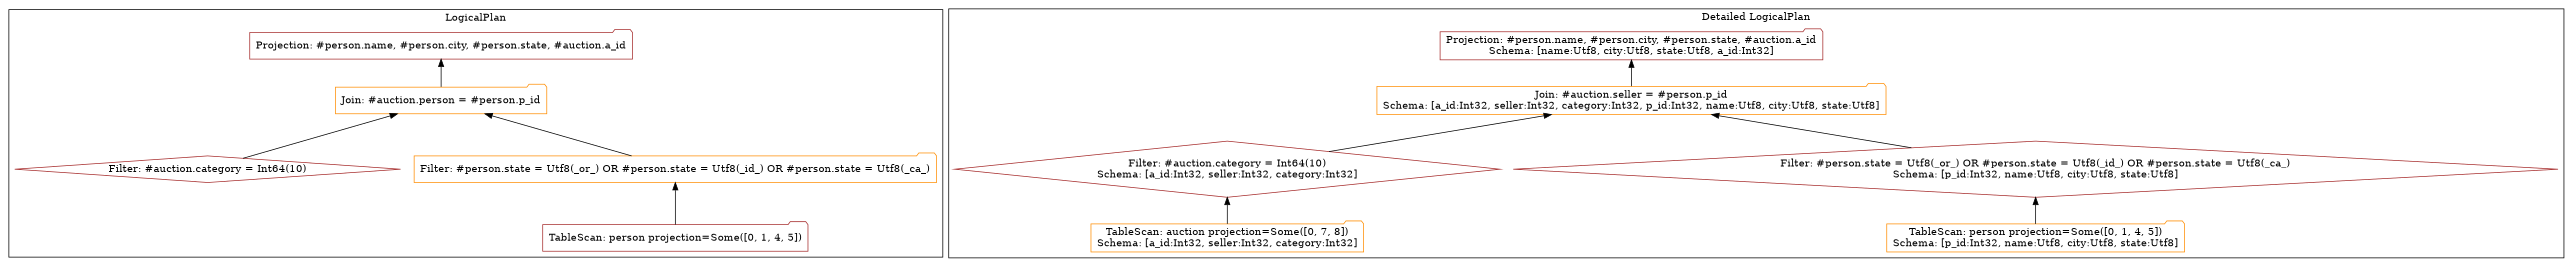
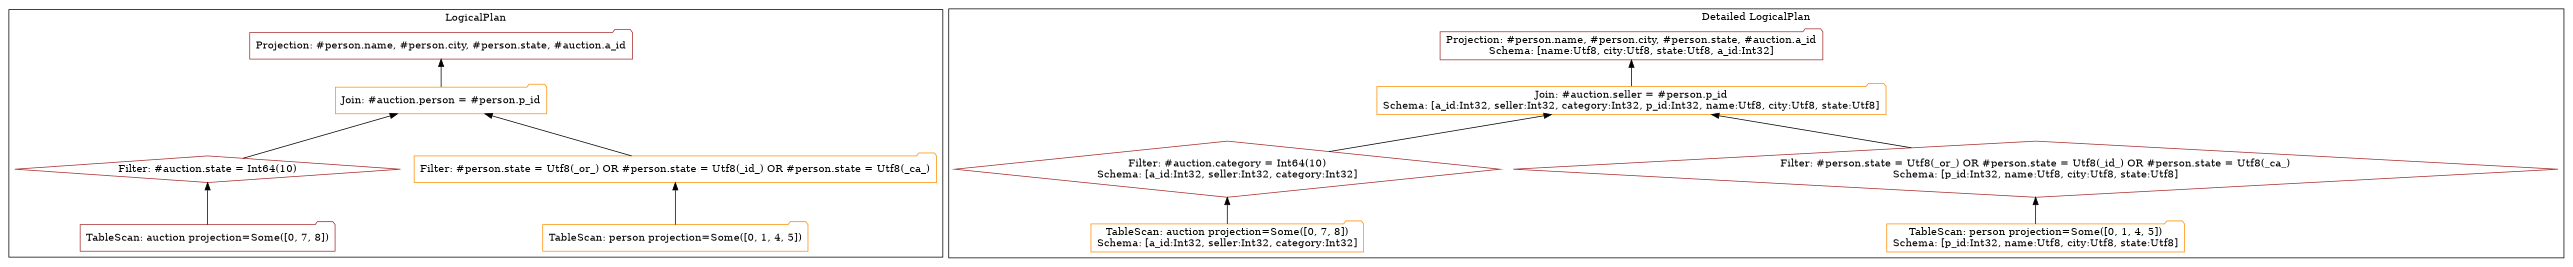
node "Filter: #auction.category = Int64(10)": label "Filter: #auction.category = Int64(10)" -> "Filter: #auction.state = Int64(10)"
node "TableScan: auction projection=Some([0, 7, 8])": added
node "TableScan: person projection=Some([0, 1, 4, 5])": color brown -> darkorange
